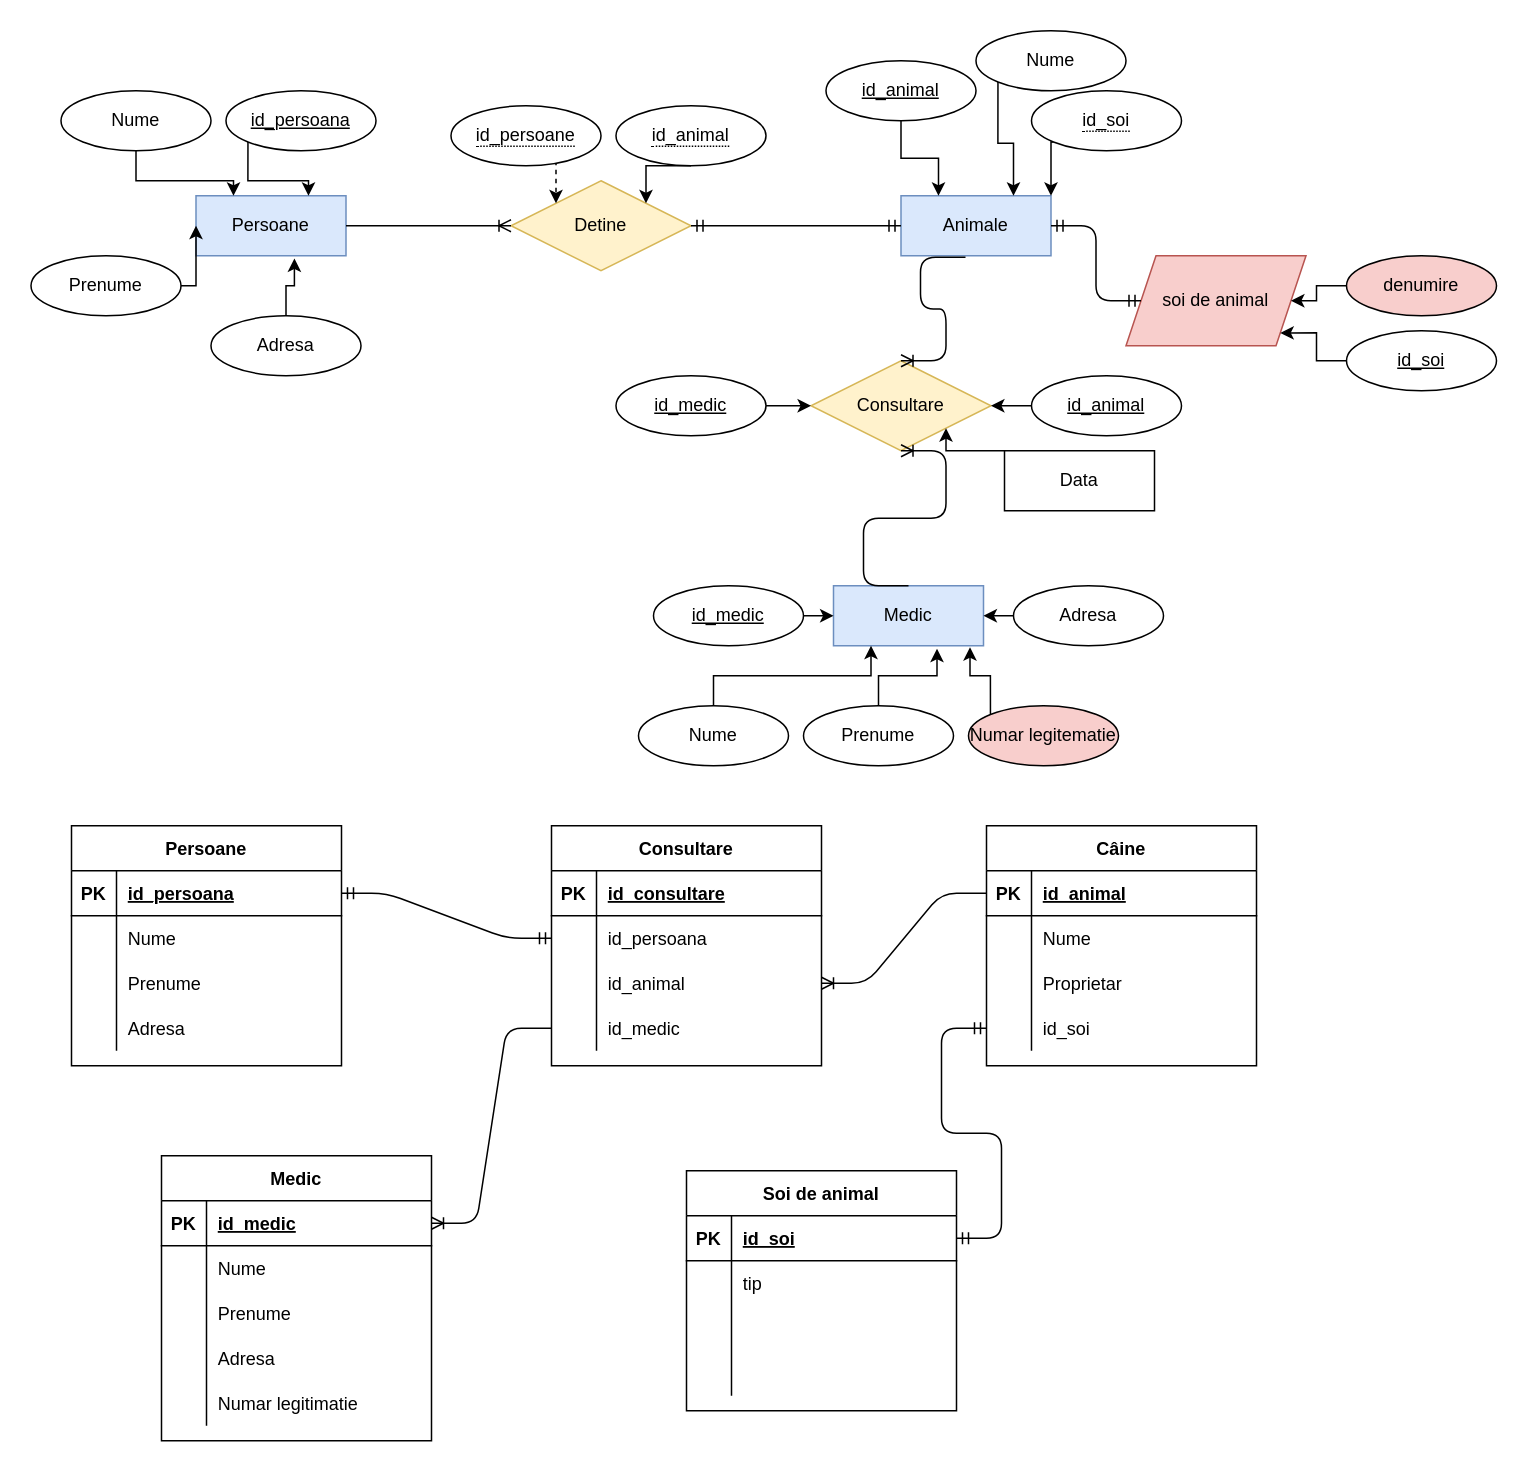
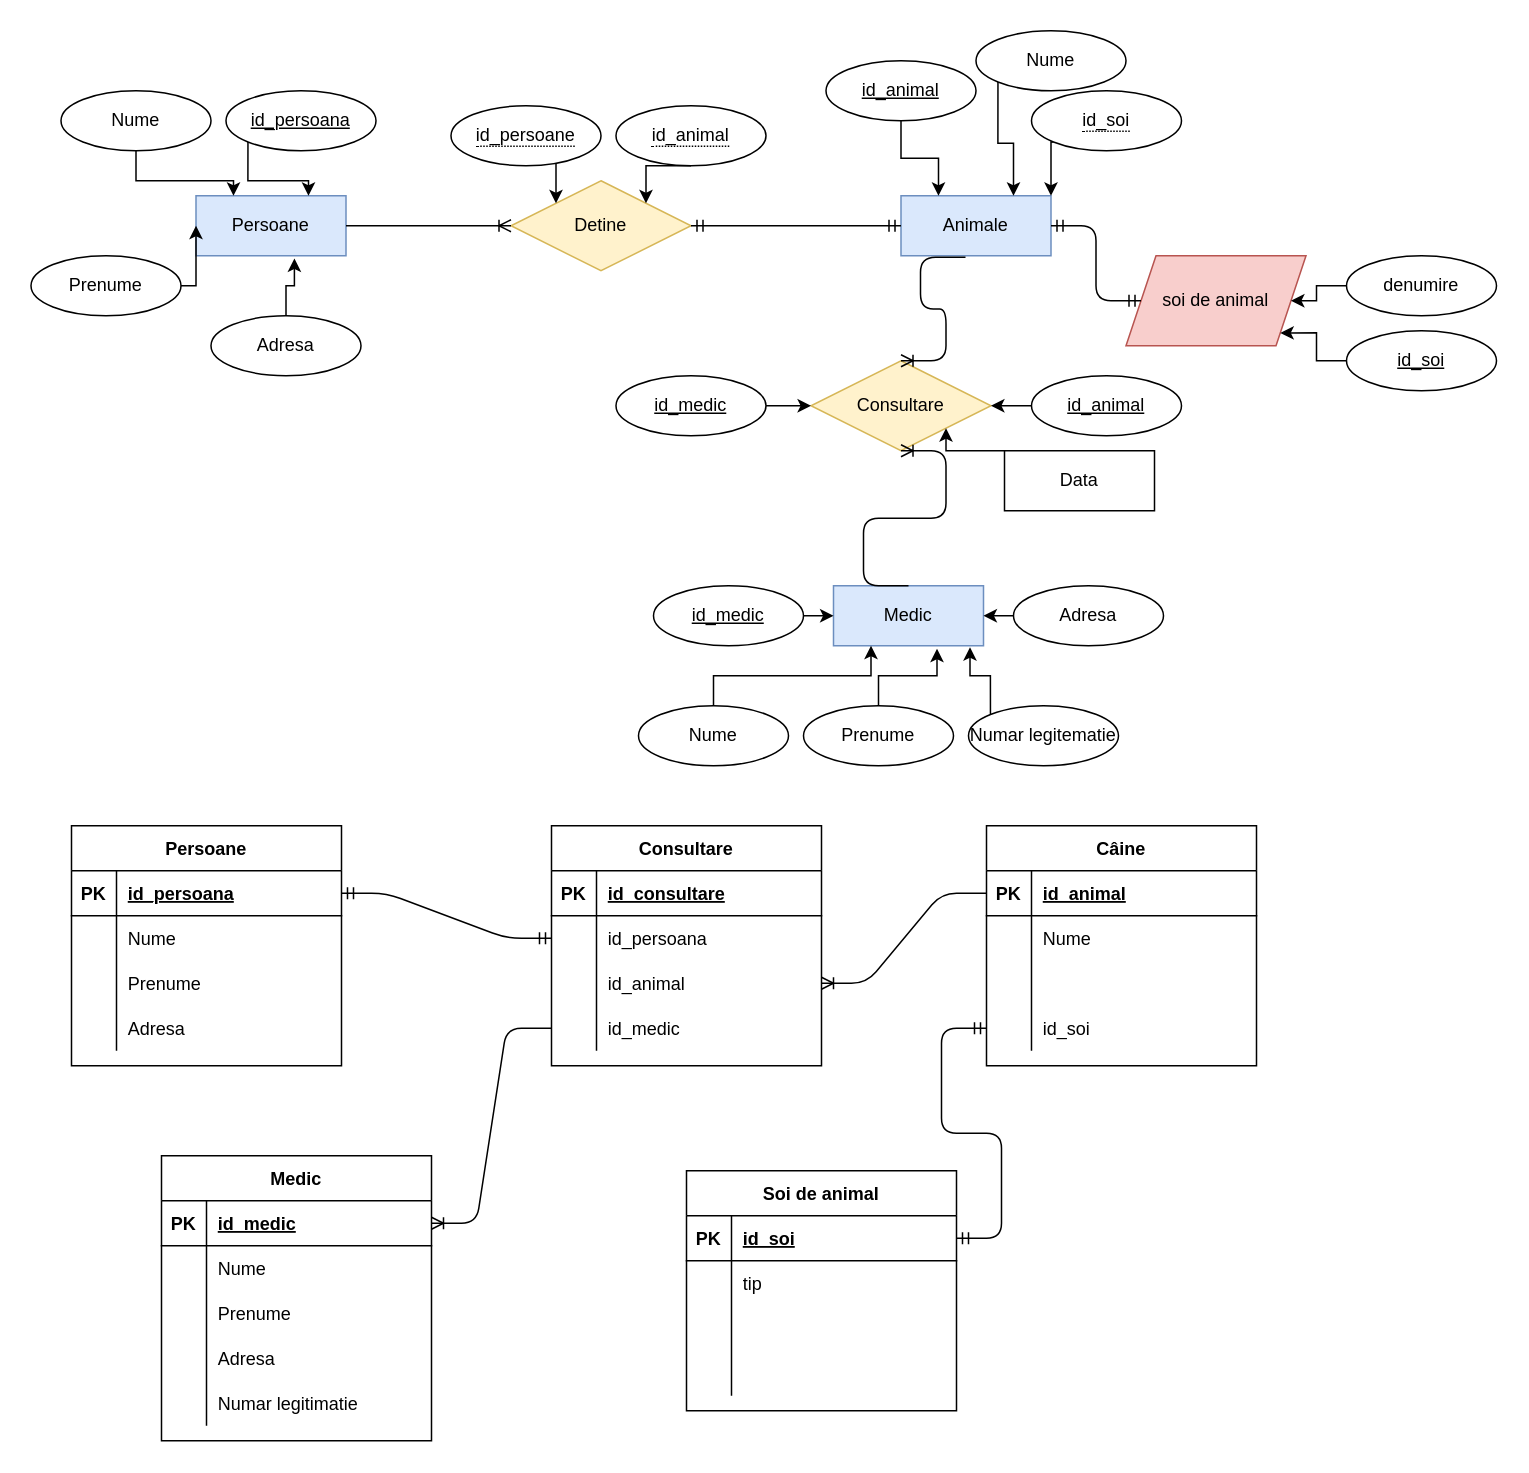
edge "id_persoane" -> "Detine": style dashed -> solid
node "denumire": fillcolor #f8cecc -> #ffffff
node "Numar legitematie": fillcolor #f8cecc -> #ffffff
node "Proprietar": removed
